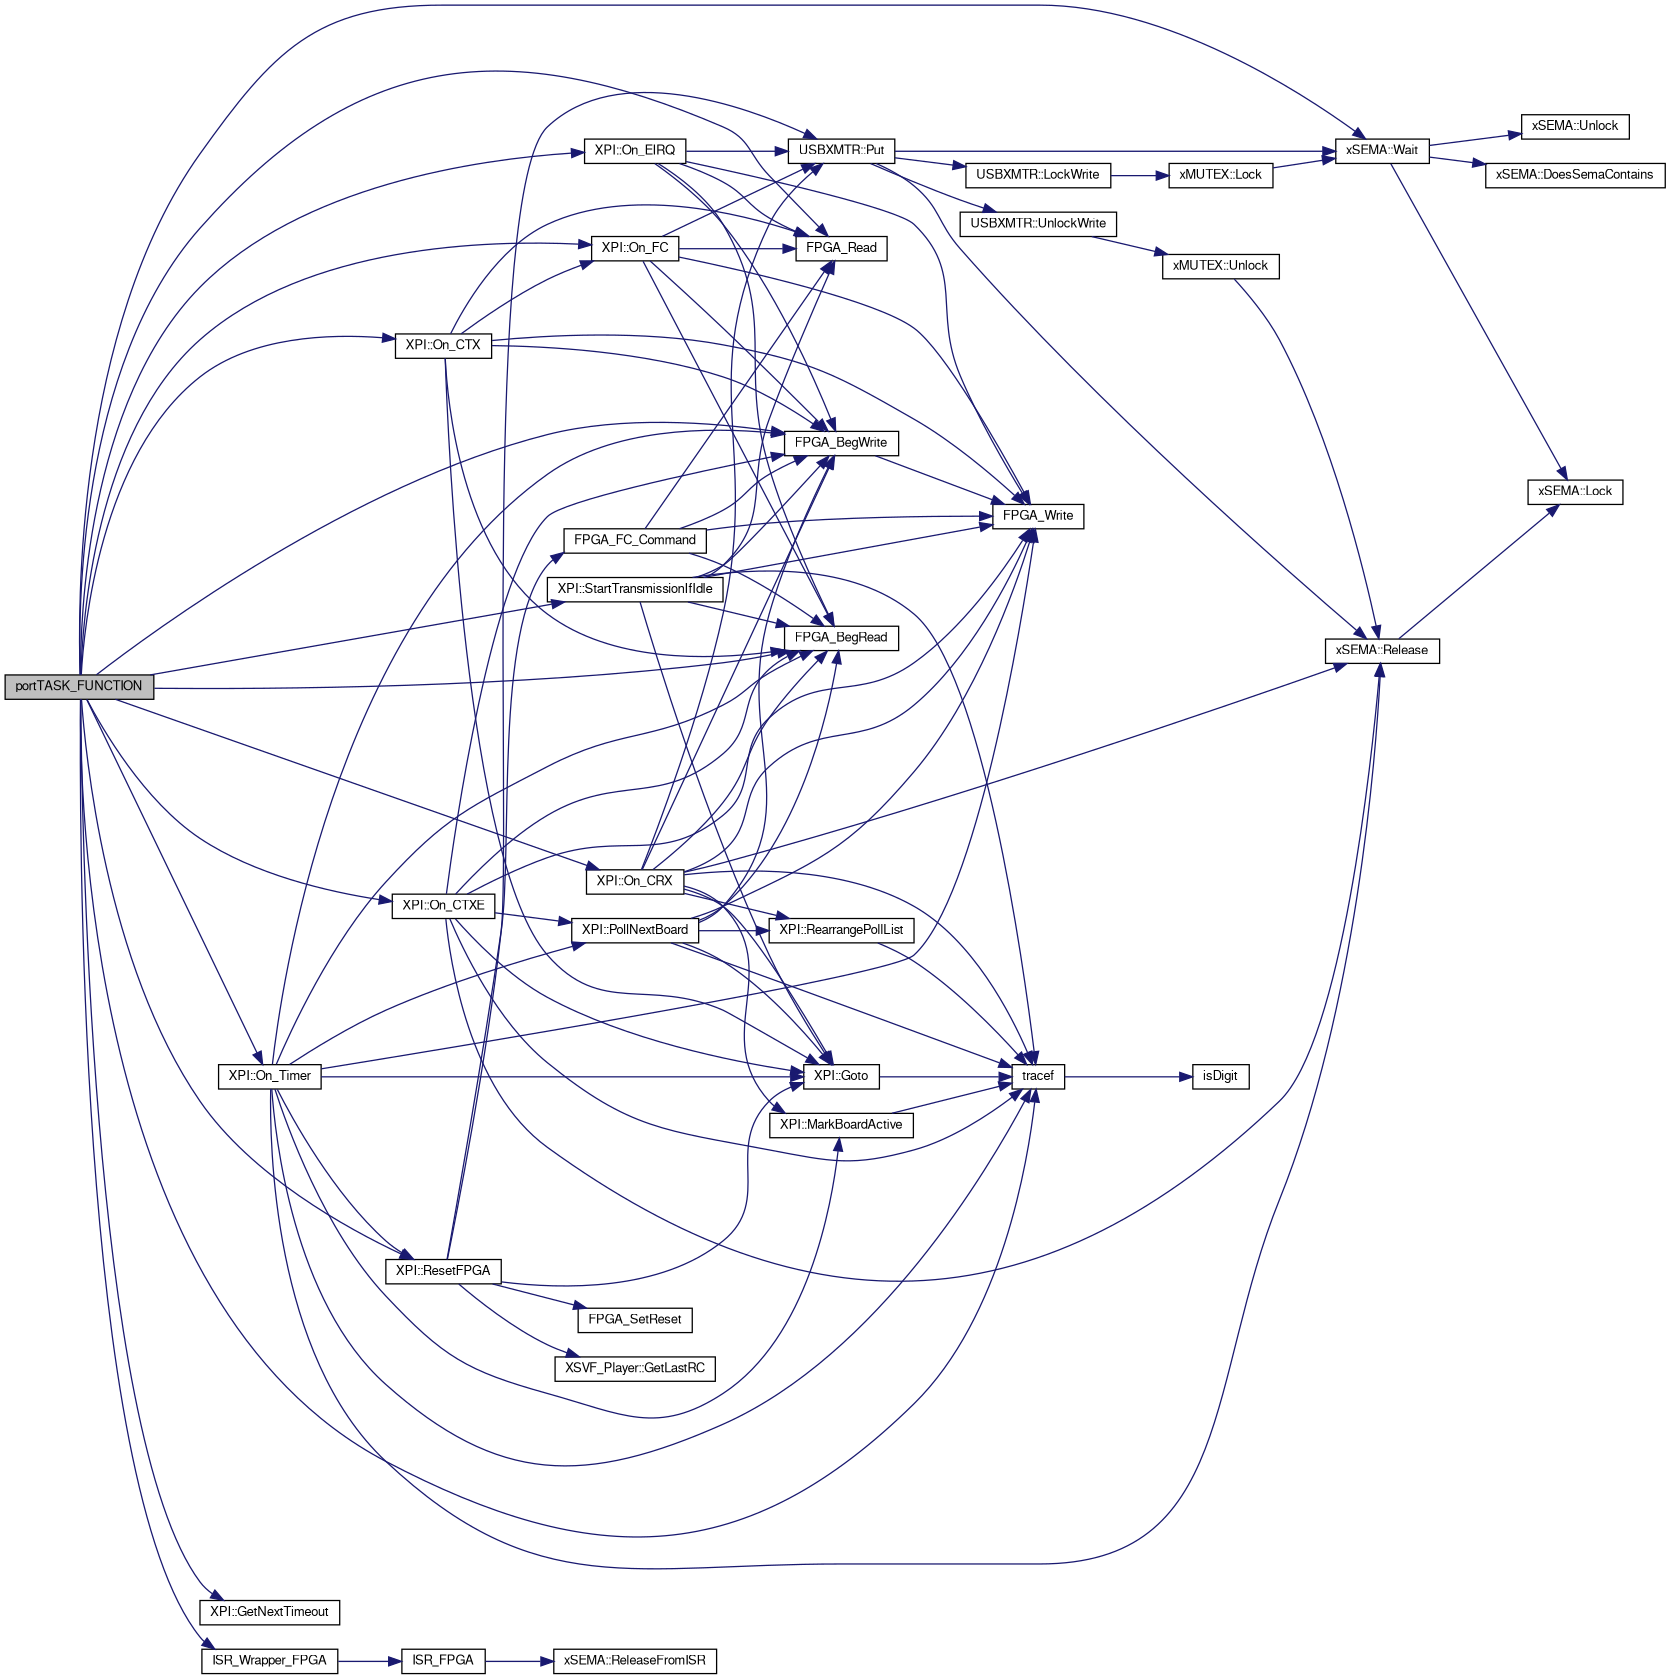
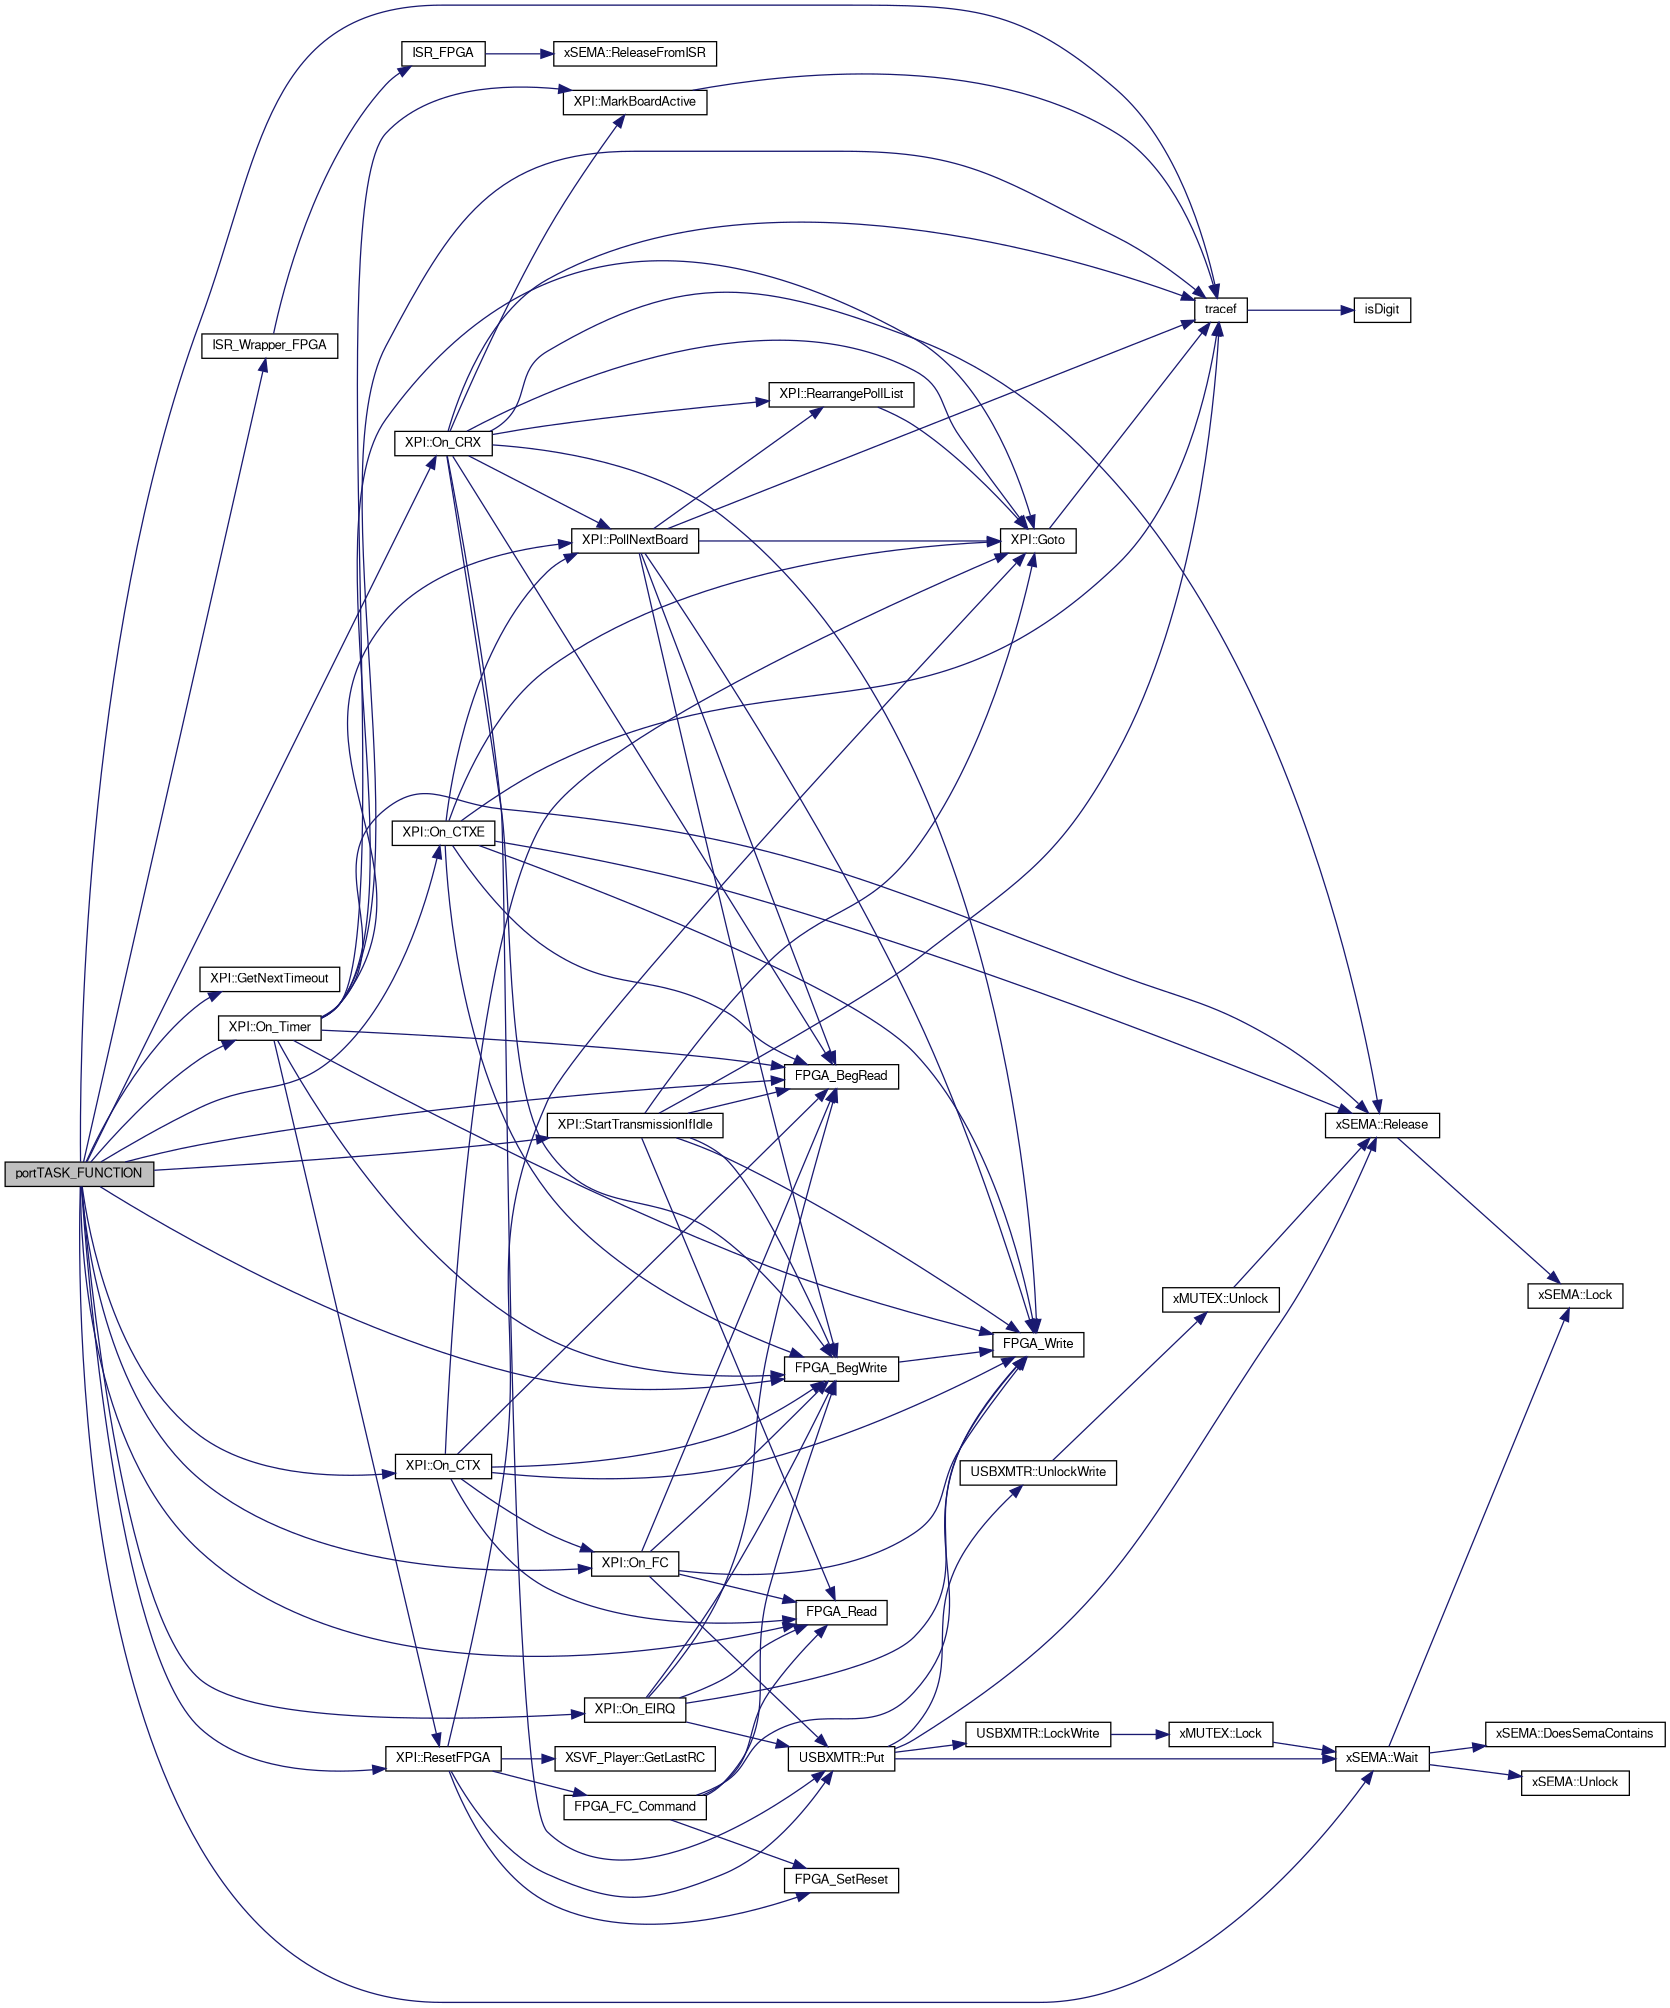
edge "XPI::On_CRX" -> "XPI::PollNextBoard": added
edge "FPGA_FC_Command" -> "FPGA_BegRead": now "FPGA_FC_Command" -> "FPGA_SetReset"
edge "XPI::RearrangePollList" -> "tracef": now "XPI::RearrangePollList" -> "XPI::Goto"
